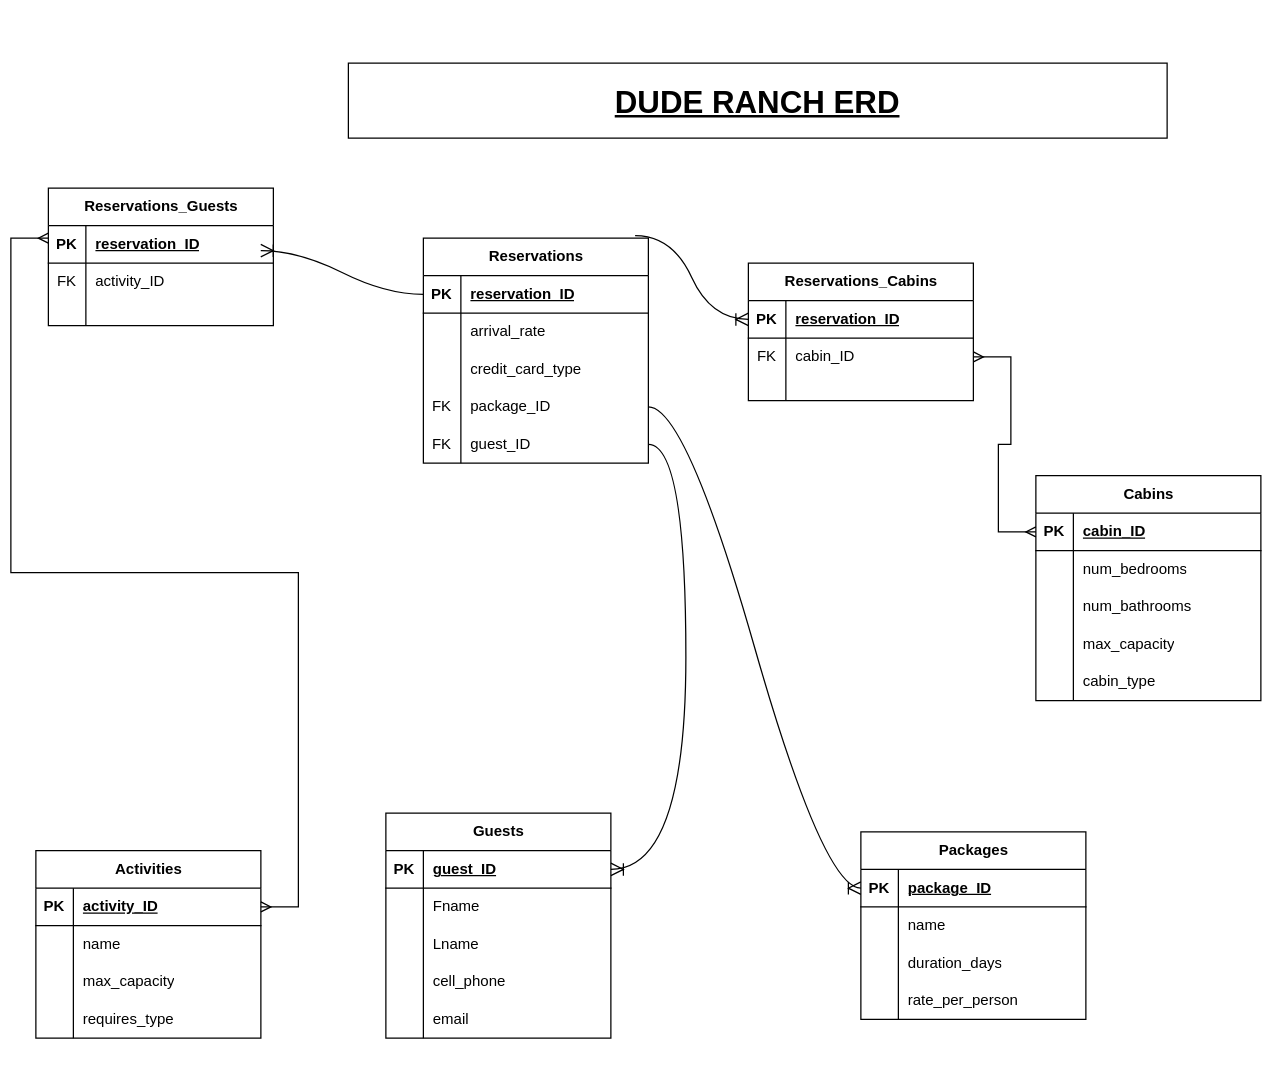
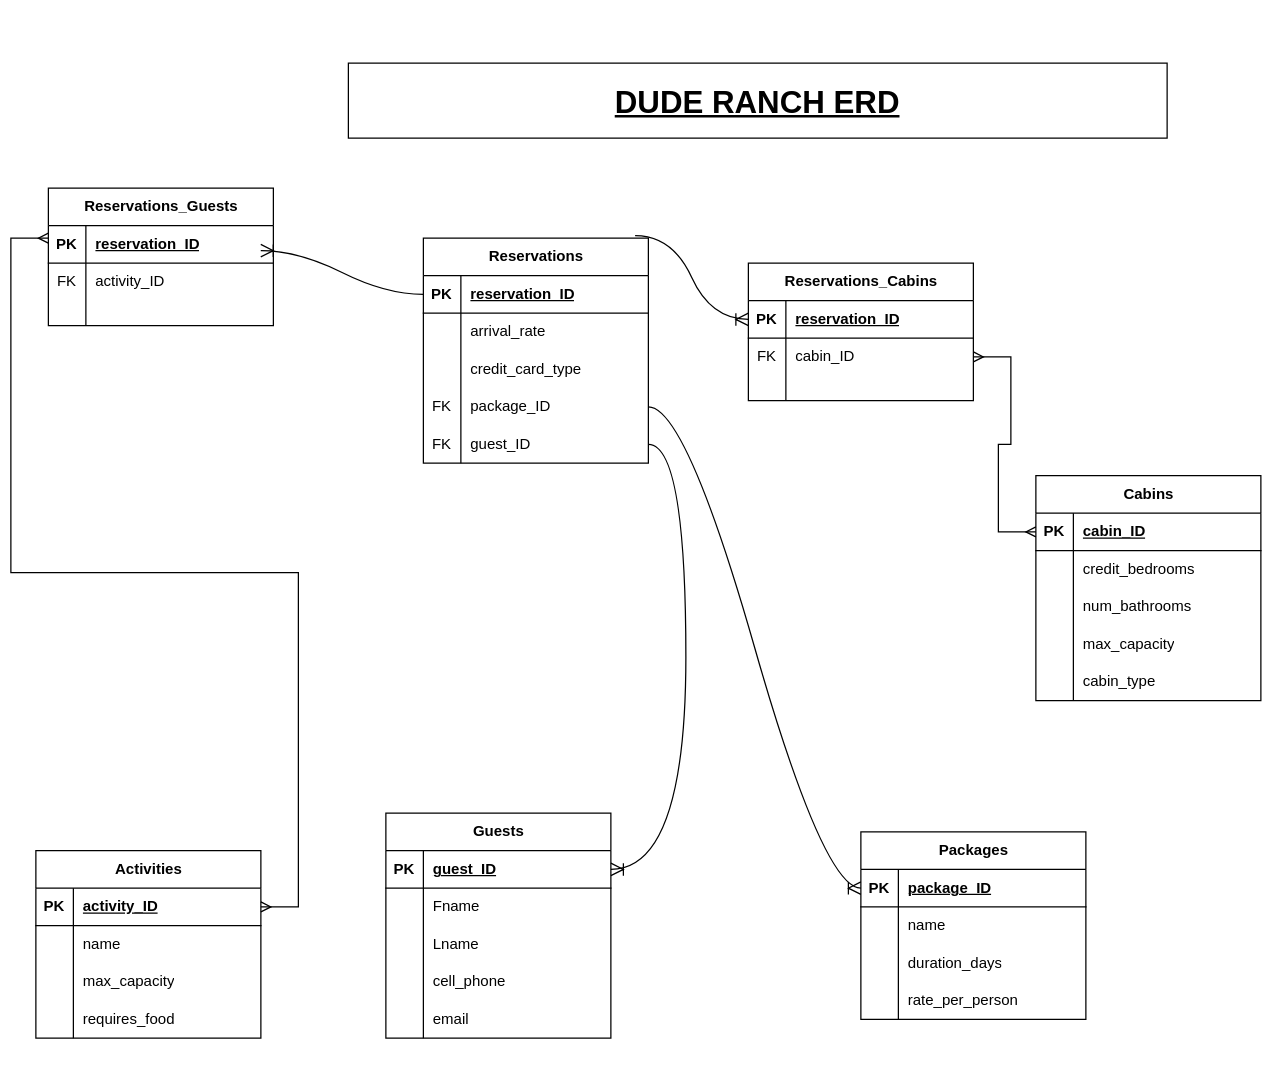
node "num_bedrooms": label "num_bedrooms" -> "credit_bedrooms"
node "requires_type": label "requires_type" -> "requires_food"
